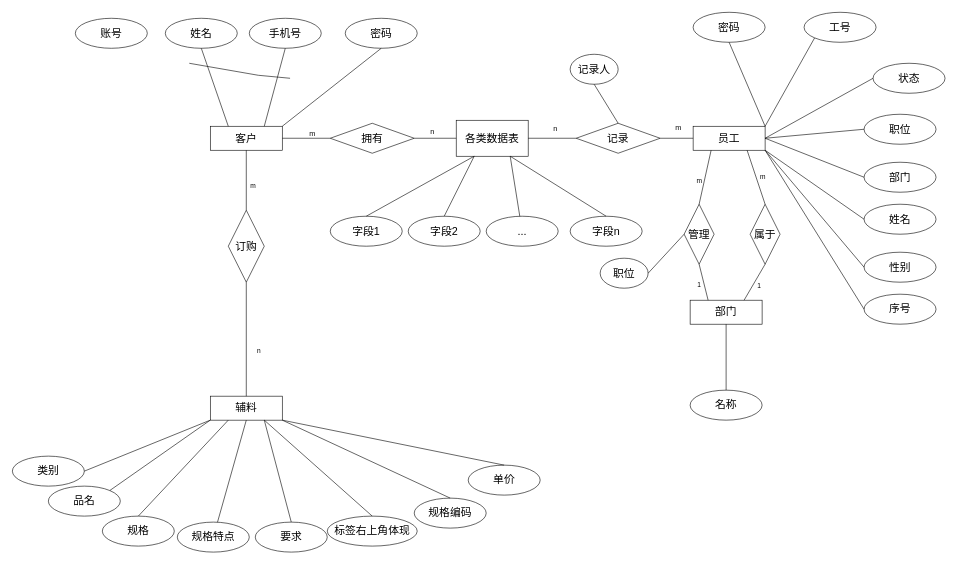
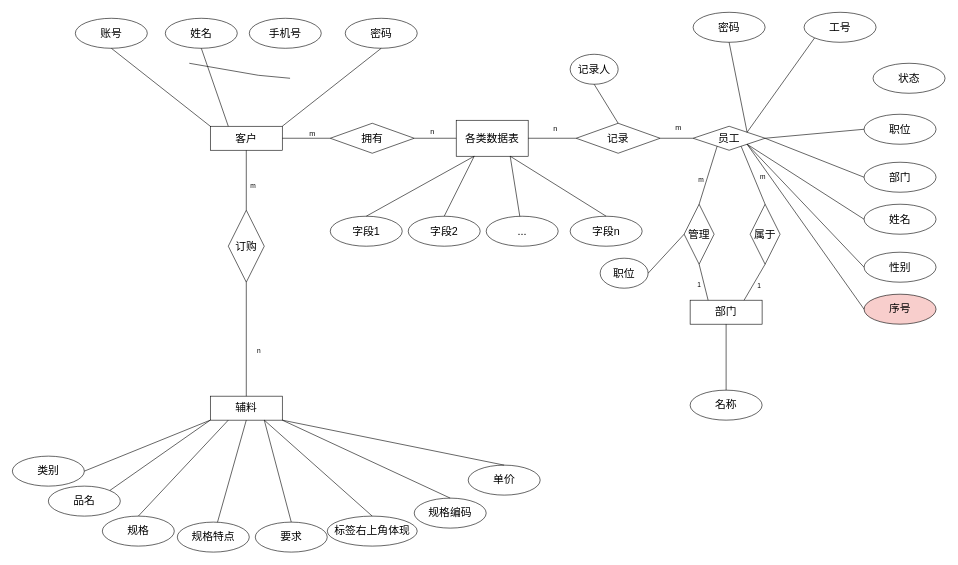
edge "账号" -- "客户": added
edge "手机号" -- "客户": removed
edge "状态" -- "员工": removed
node "员工": shape rectangle -> diamond
node "序号": fillcolor #ffffff -> #f8cecc
